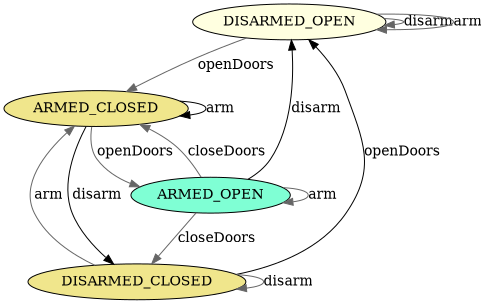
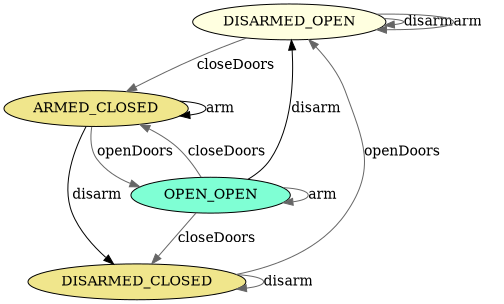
edge "DISARMED_OPEN" -> "ARMED_CLOSED": label "openDoors" -> "closeDoors"
edge "DISARMED_CLOSED" -> "DISARMED_OPEN": color black -> gray40
node "ARMED_OPEN": label "ARMED_OPEN" -> "OPEN_OPEN"
edge "DISARMED_CLOSED" -> "ARMED_CLOSED": removed, label "arm"
